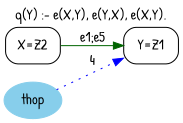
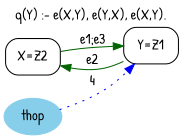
edge "X=Z2" -> "Y=Z1": label "e1;e5" -> "e1;e3"
edge "Y=Z1" -> "X=Z2": added, label "e2"
